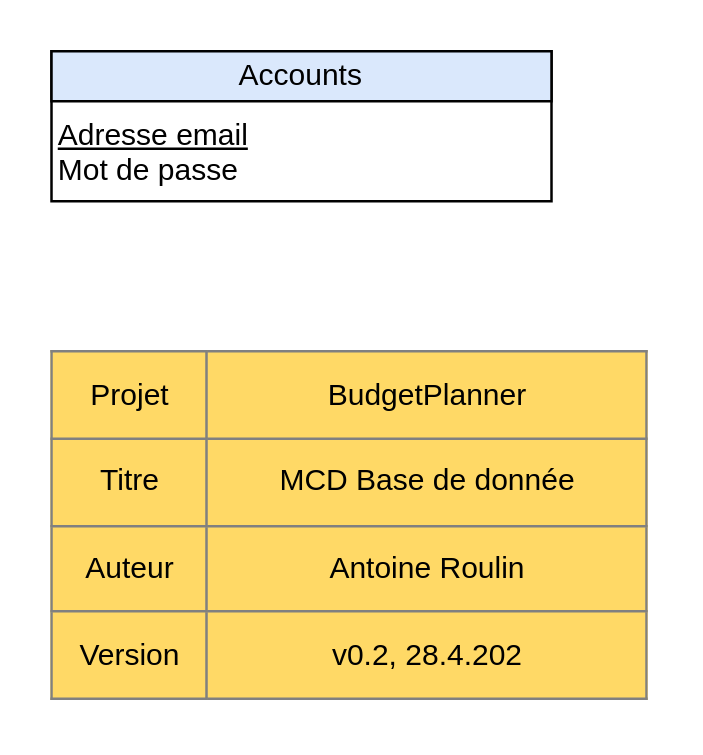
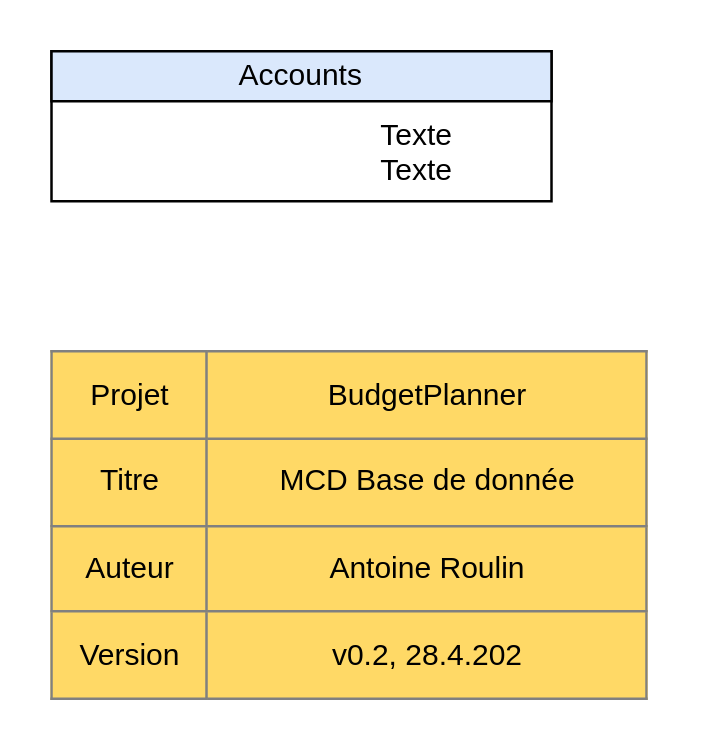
node "Adresse email Mot de passe": removed
node "Texte Texte": added
